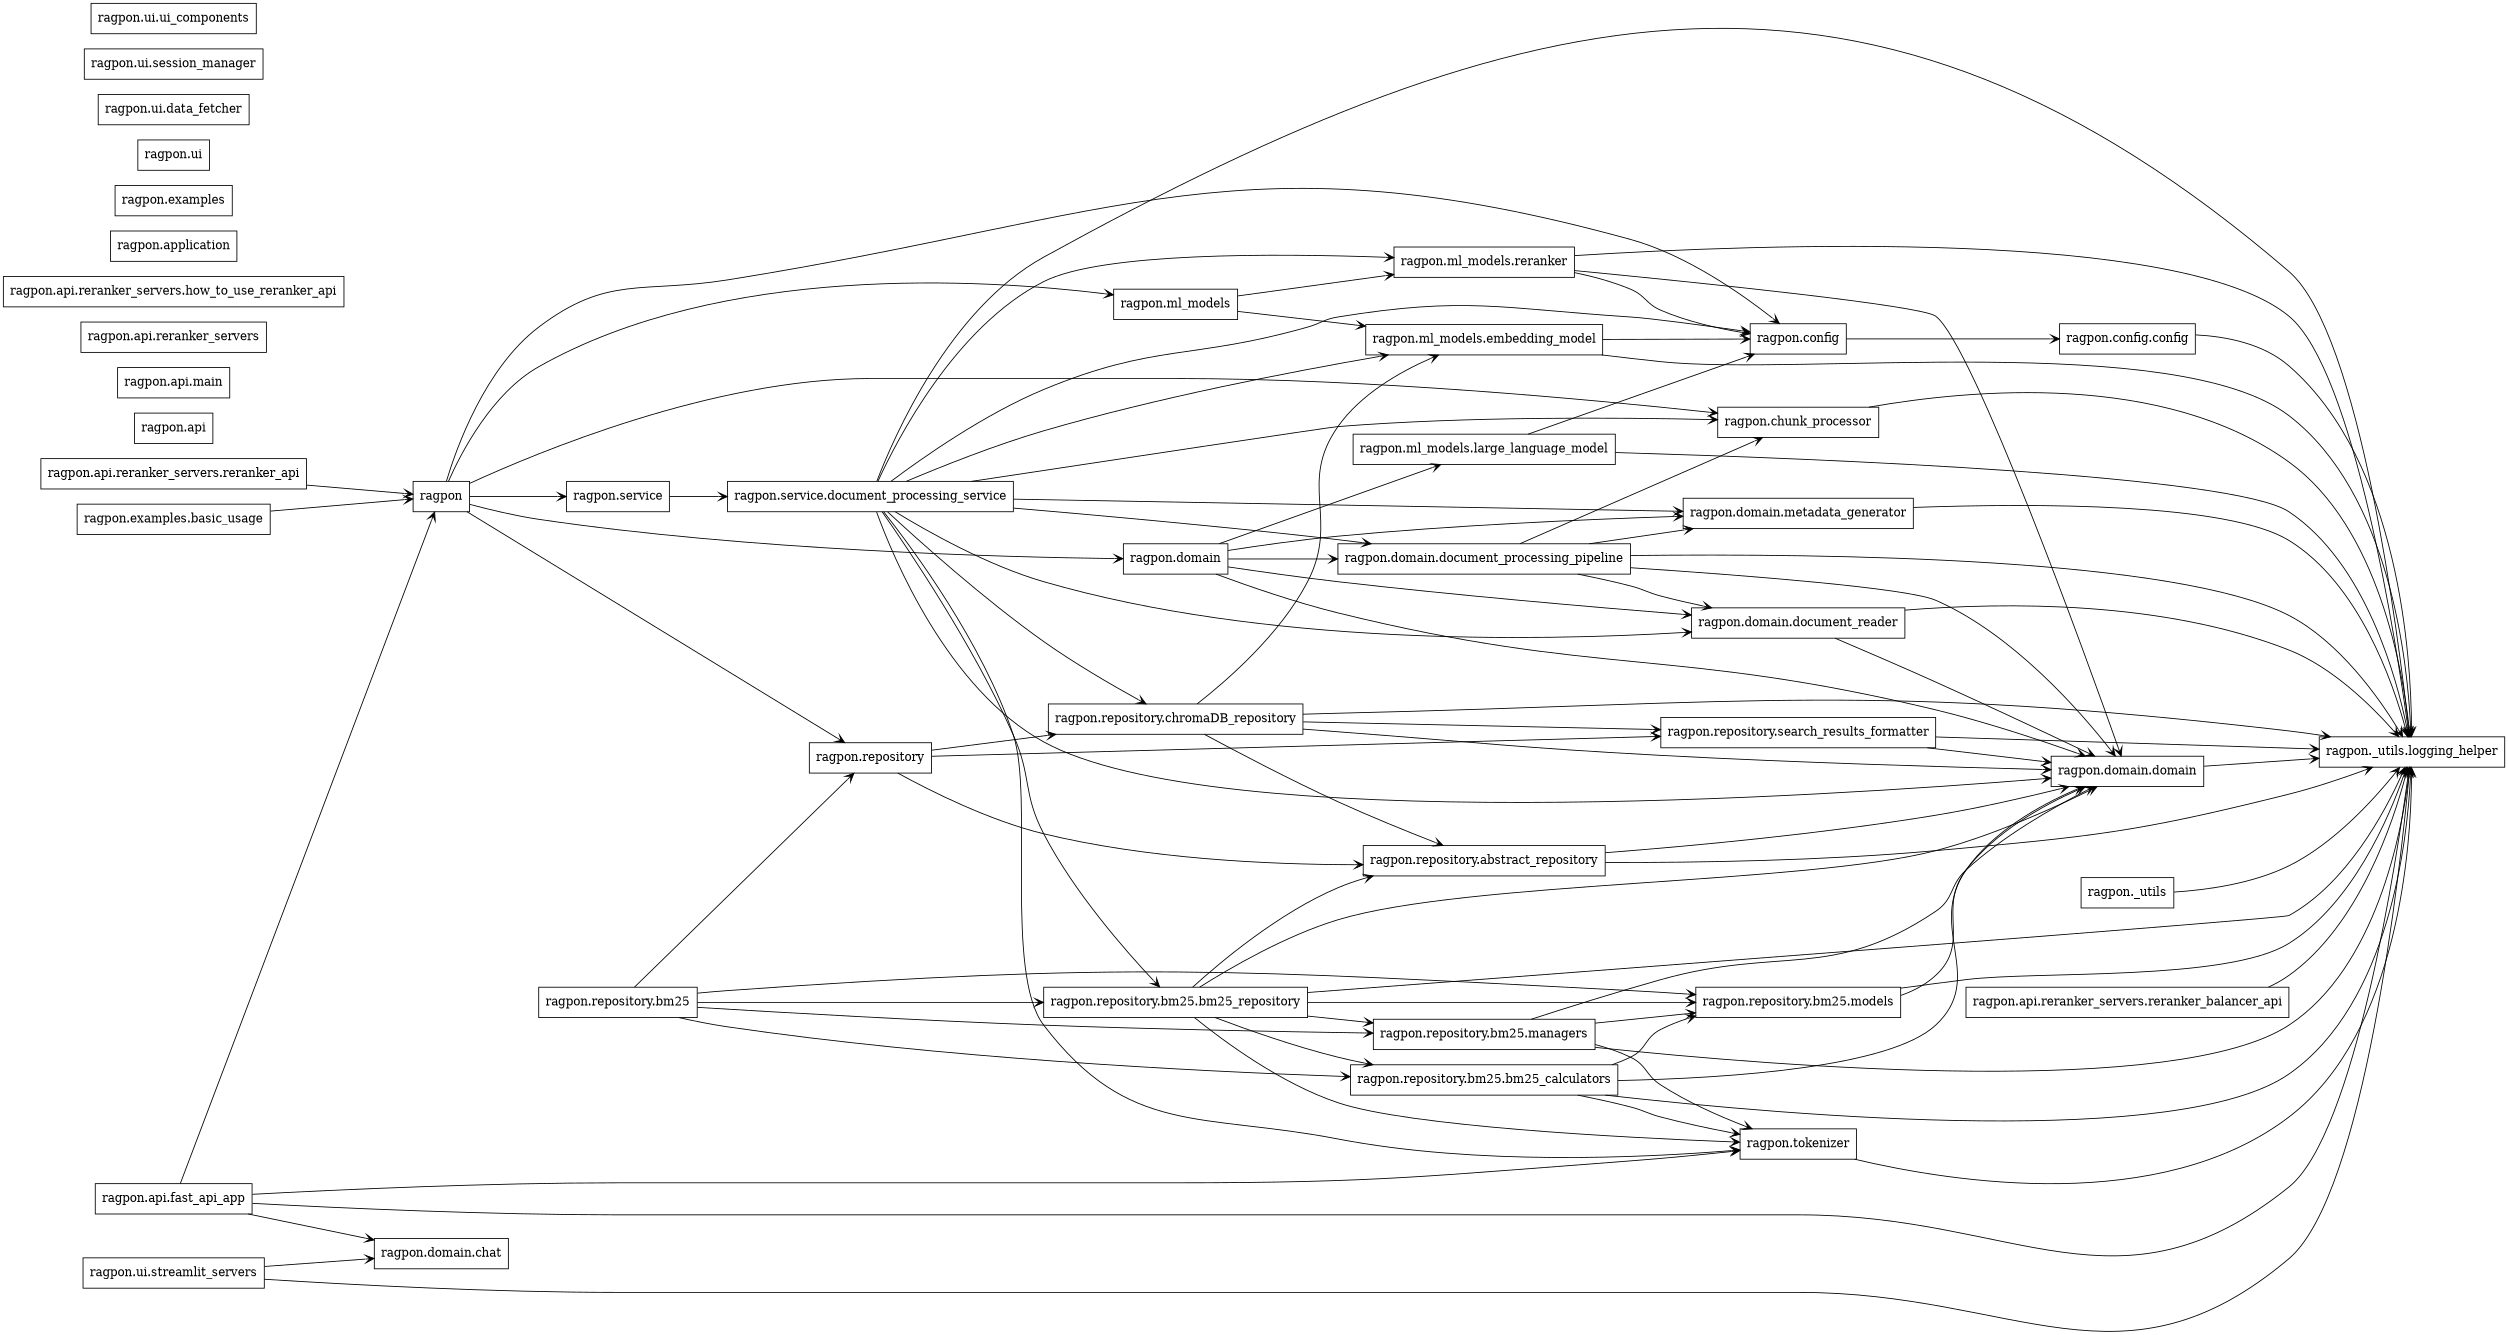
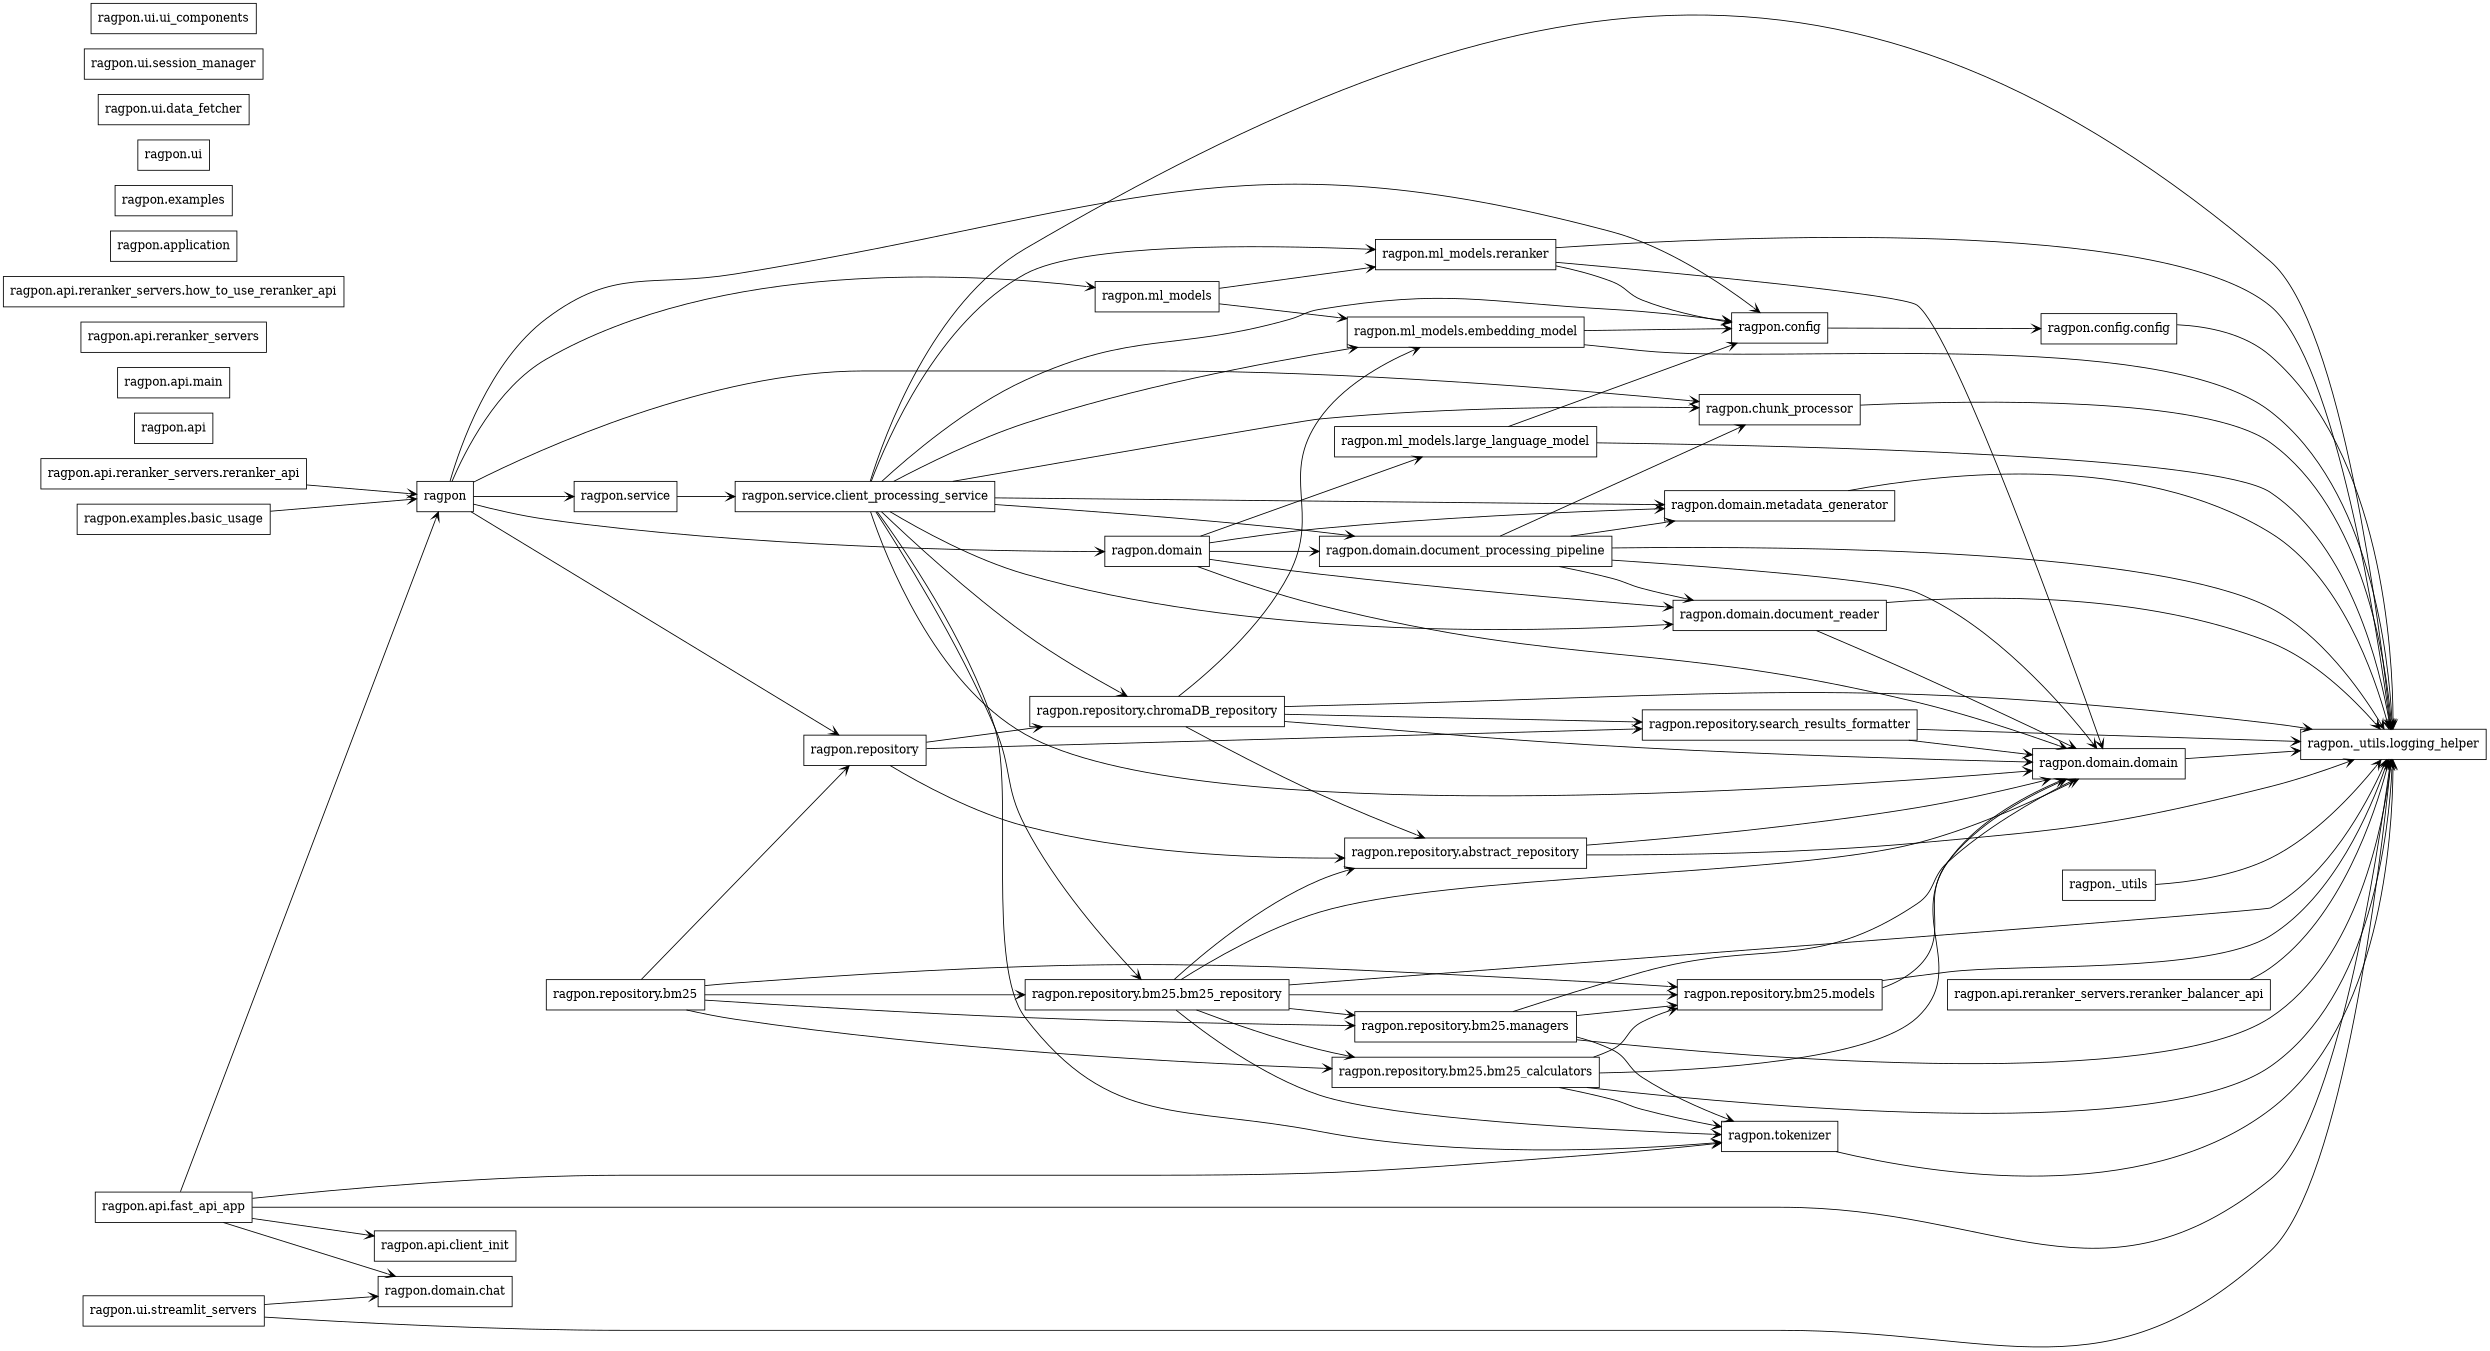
node "ragpon.service.document_processing_service": label "ragpon.service.document_processing_service" -> "ragpon.service.client_processing_service"
node "ragpon.api.client_init": added
